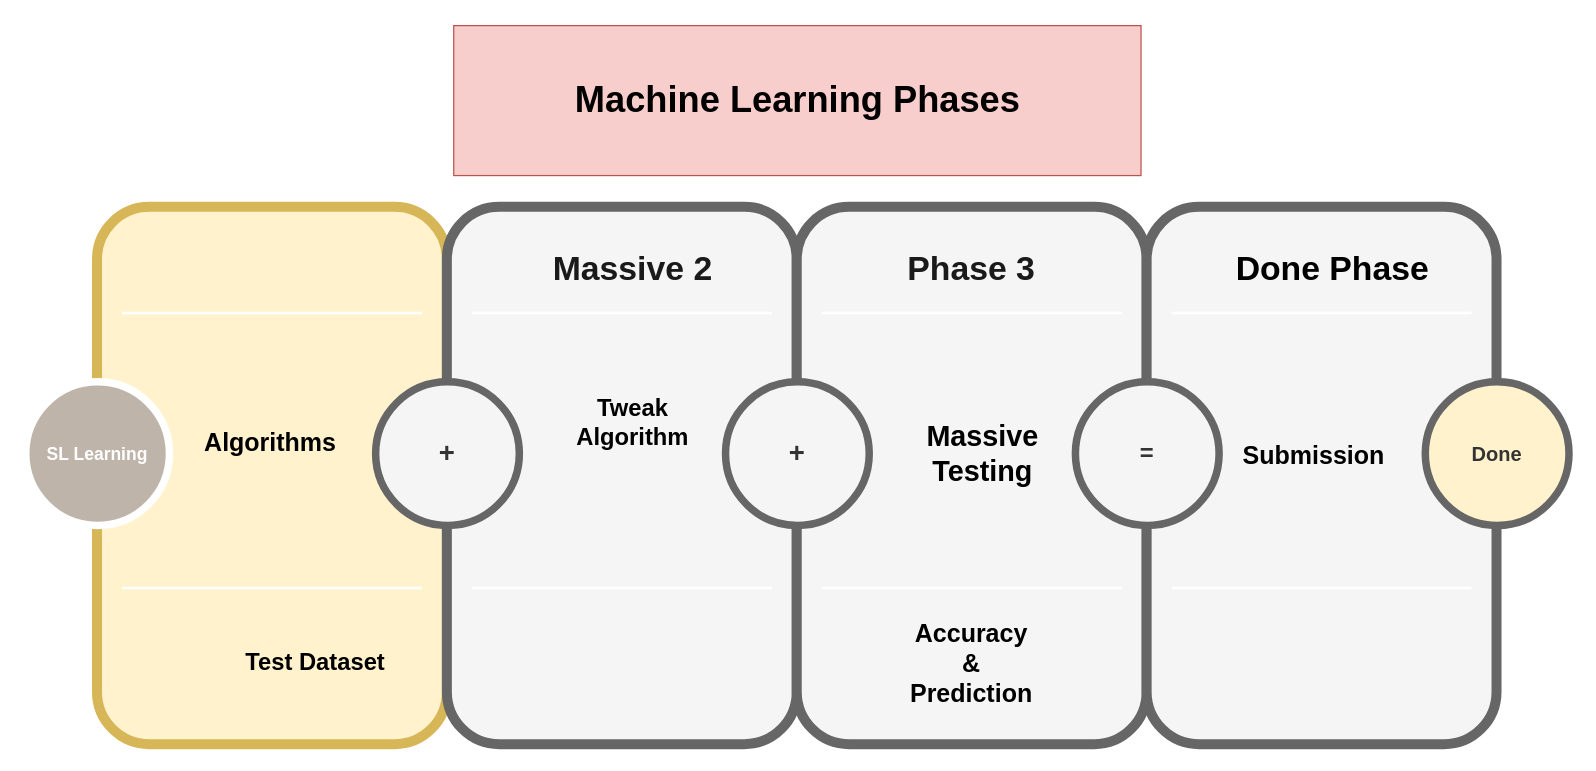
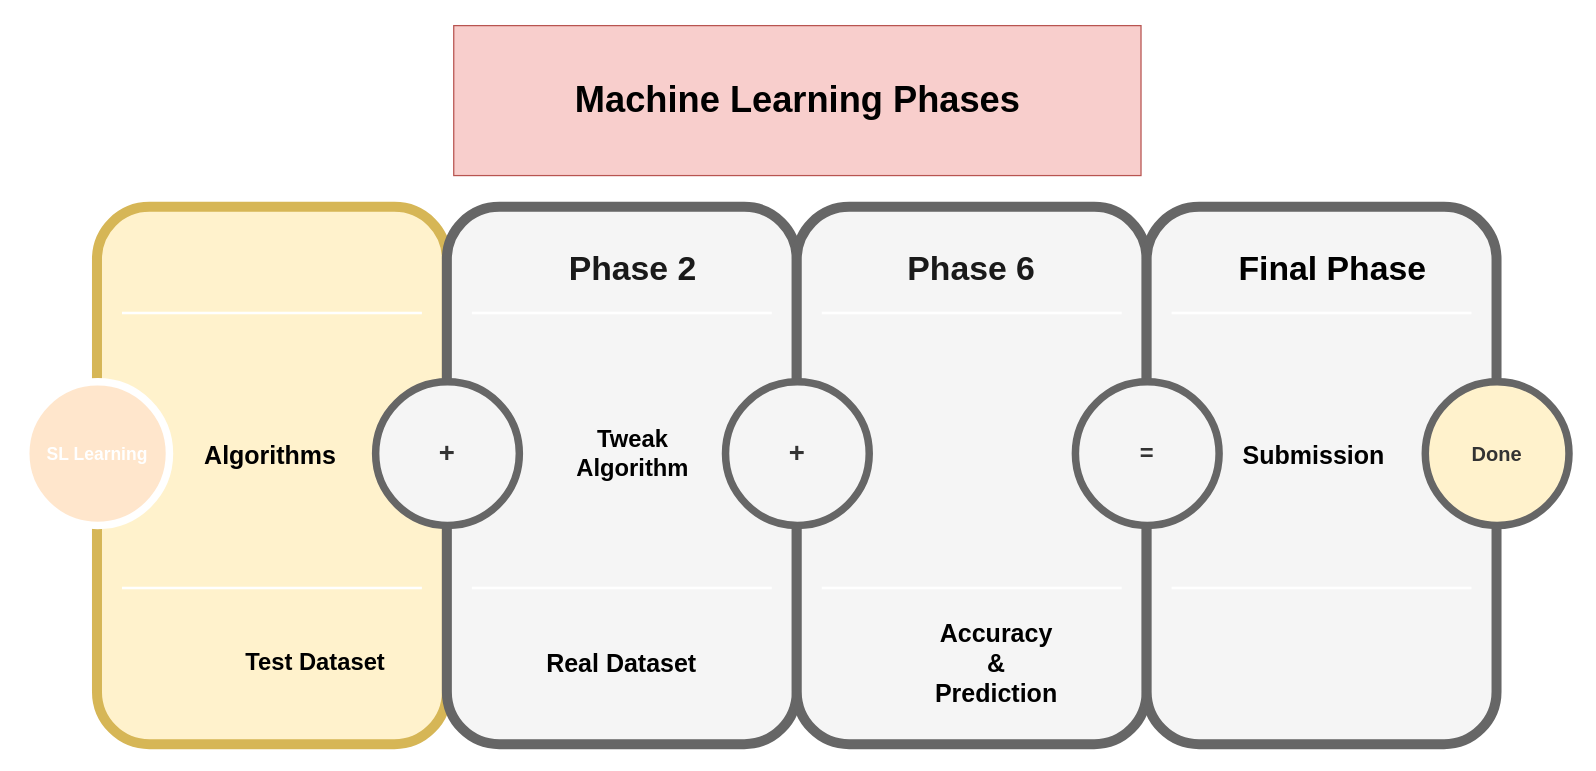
node "Massive 2": label "Massive 2" -> "Phase 2"
node "Phase 3": label "Phase 3" -> "Phase 6"
node "Done Phase": label "Done Phase" -> "Final Phase"
node "Tweak Algorithm": moved (633, 423) -> (633, 454)
node "Algorithms": moved (271, 442) -> (271, 454)
node "SL Learning": fillcolor #bfb4a9 -> #ffe6cc
node "Massive Testing": removed
node "Real Dataset": added
node "Accuracy & Prediction": moved (972, 663) -> (997, 663)
